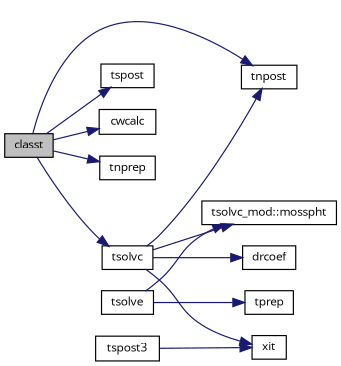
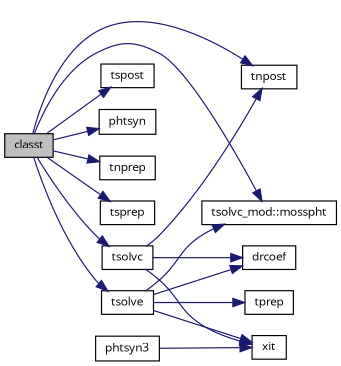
node "cwcalc": label "cwcalc" -> "phtsyn"
node "tsprep": added
edge "classt" -> "tsolve": added
edge "tsolvc" -> "tsolvc_mod::mosspht": now "classt" -> "tsolvc_mod::mosspht"
edge "tsolve" -> "drcoef": added
edge "tsolve" -> "xit": added
node "tspost3": label "tspost3" -> "phtsyn3"
